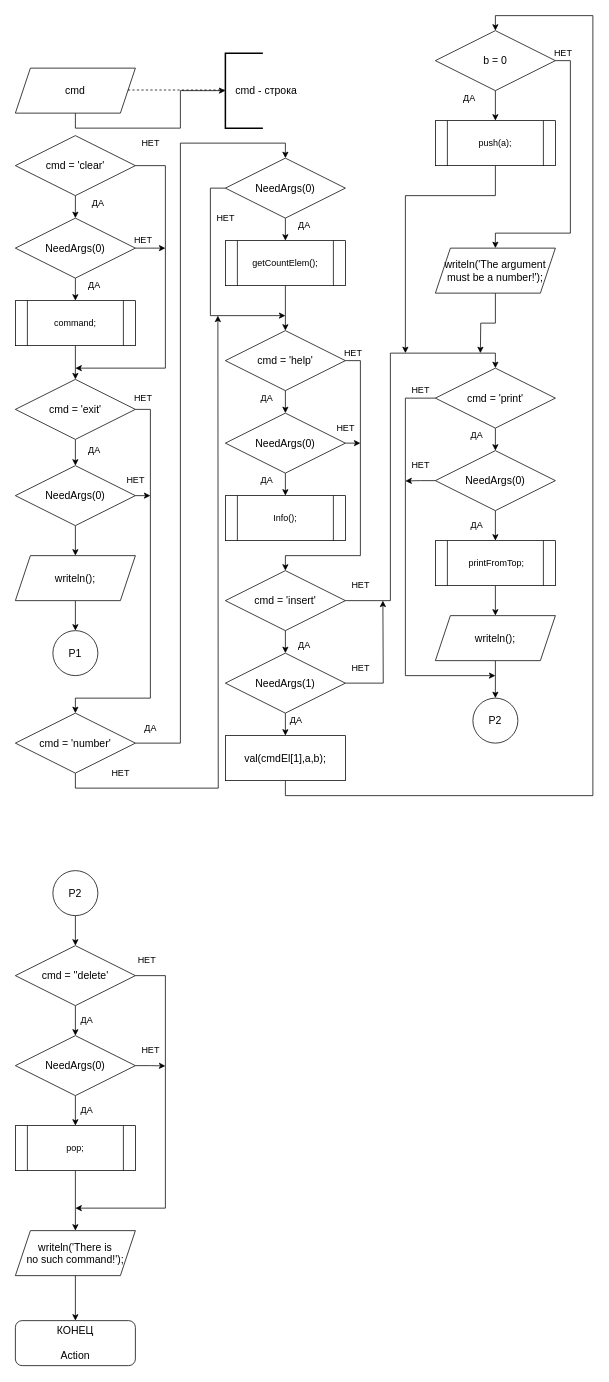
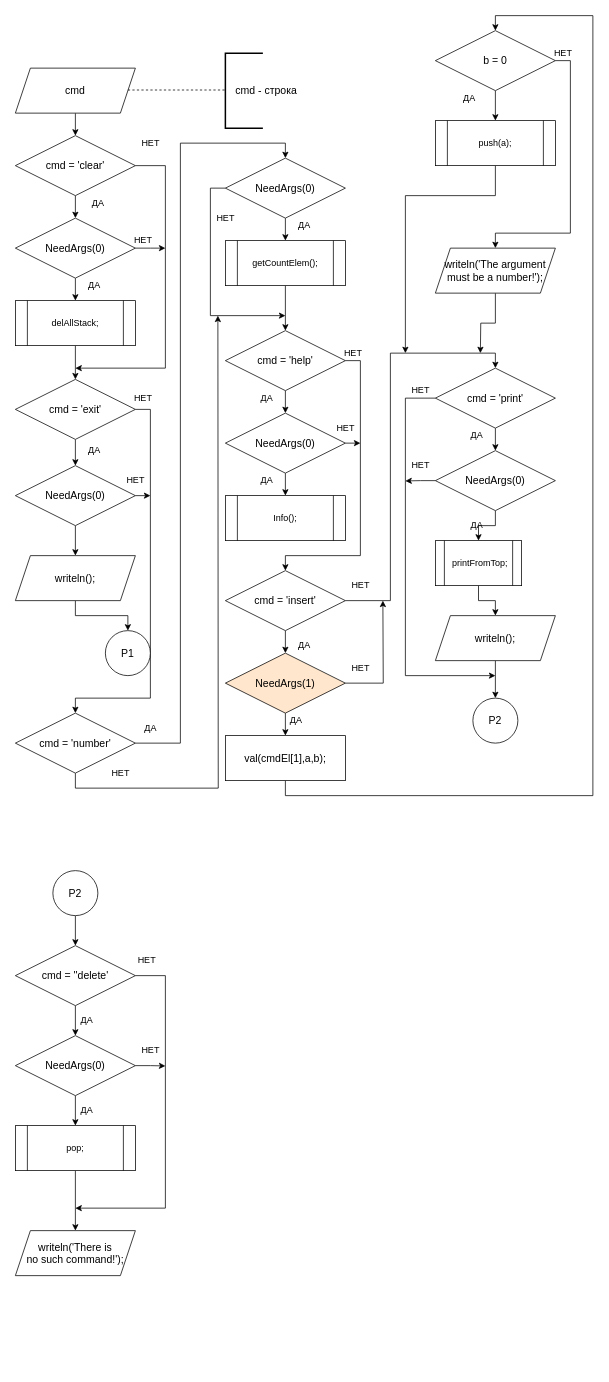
edge "cmd" -> "cmd - строка": now "cmd" -> "cmd = 'clear'"
node "command;": label "command;" -> "delAllStack;"
node "printFromTop;": size 120x45 -> 86x45
node "P1": moved (75, 653) -> (128, 653)
node "NeedArgs(1)": fillcolor #ffffff -> #ffe6cc
edge "writeln('There is no such command!');" -> "КОНЕЦ Action": removed
node "КОНЕЦ Action": removed
